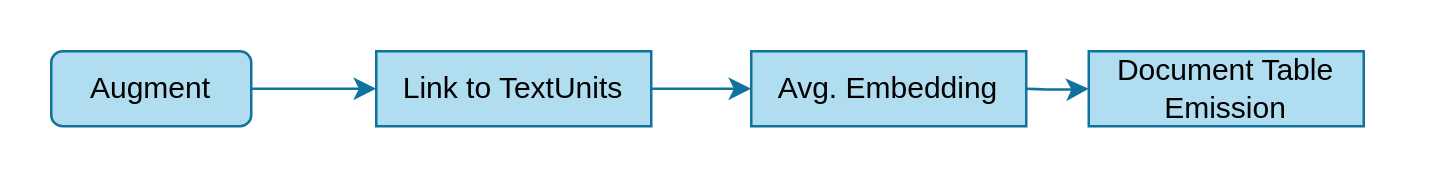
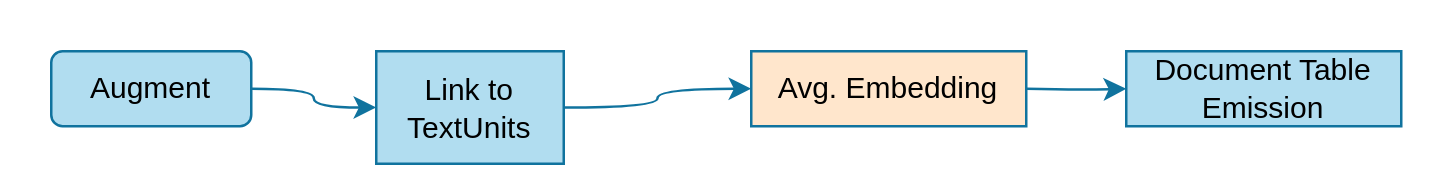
node "Link to TextUnits": size 275x75 -> 188x113
node "Avg. Embedding": fillcolor #b1ddf0 -> #ffe6cc
node "Document Table Emission": moved (1226, 89) -> (1264, 89)
